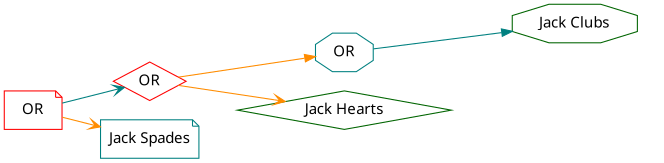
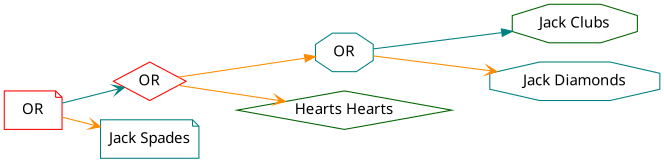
node "Jack Diamonds": added
node "Jack Hearts": label "Jack Hearts" -> "Hearts Hearts"
